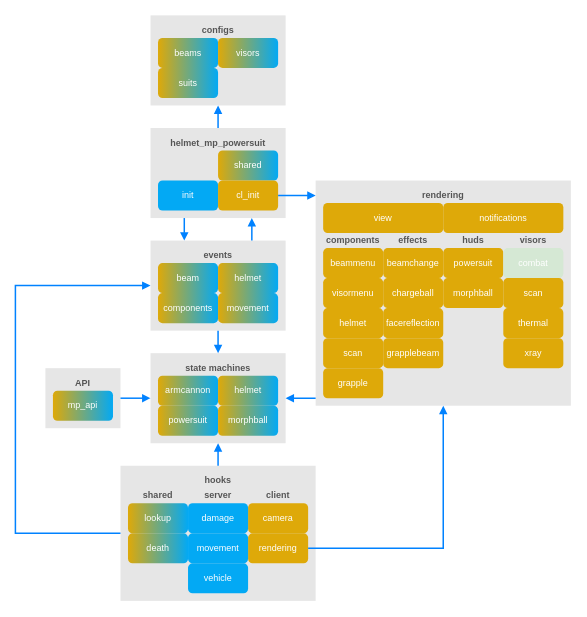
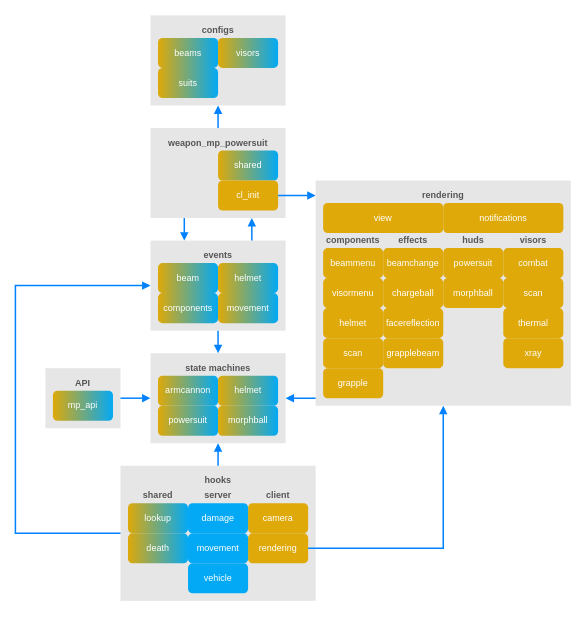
node "helmet_mp_powersuit": label "helmet_mp_powersuit" -> "weapon_mp_powersuit"
node "init": removed
node "combat": fillcolor #d5e8d4 -> #dea909
